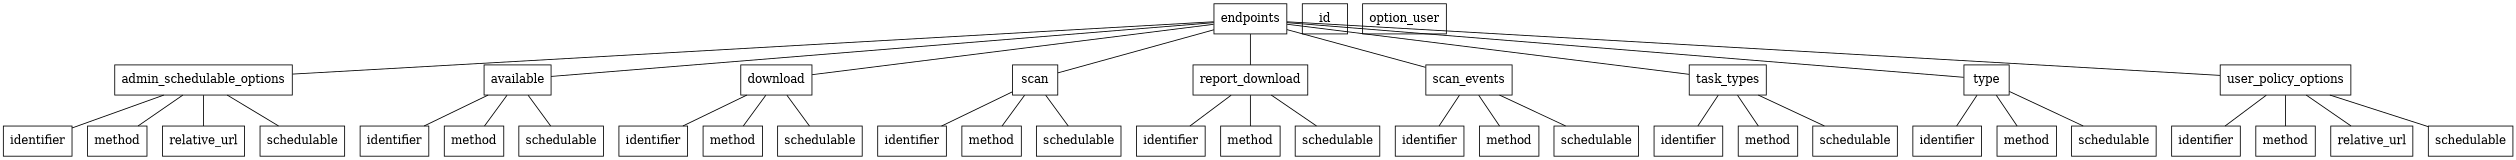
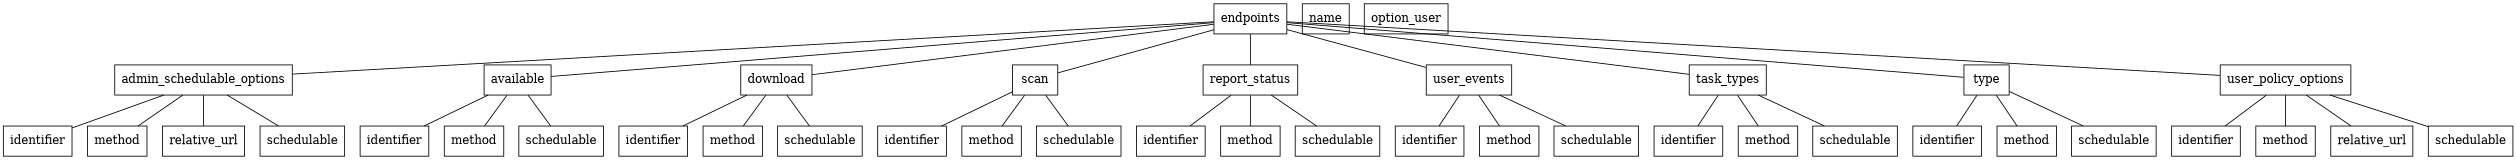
node "id": removed
node "name": added
node "report_download": label "report_download" -> "report_status"
node "scan_events": label "scan_events" -> "user_events"
